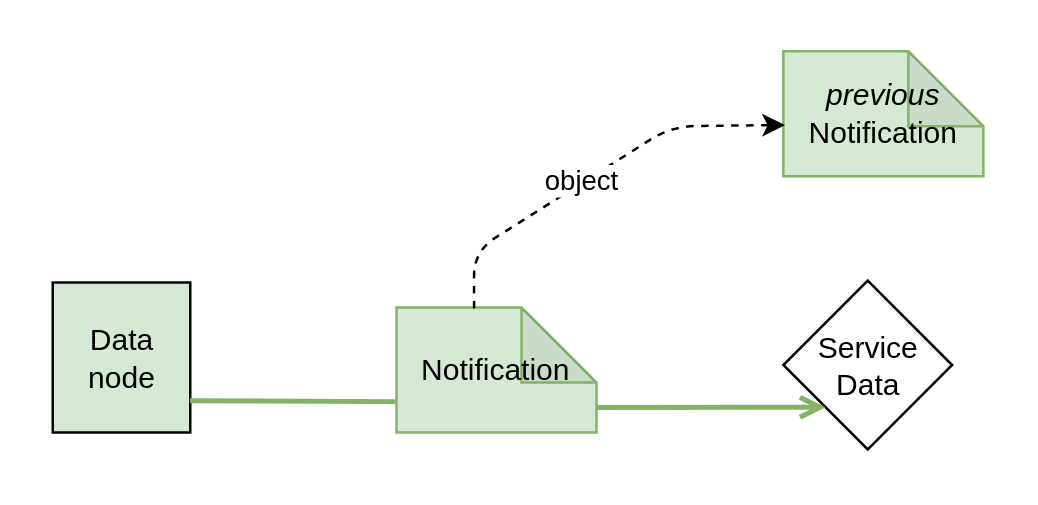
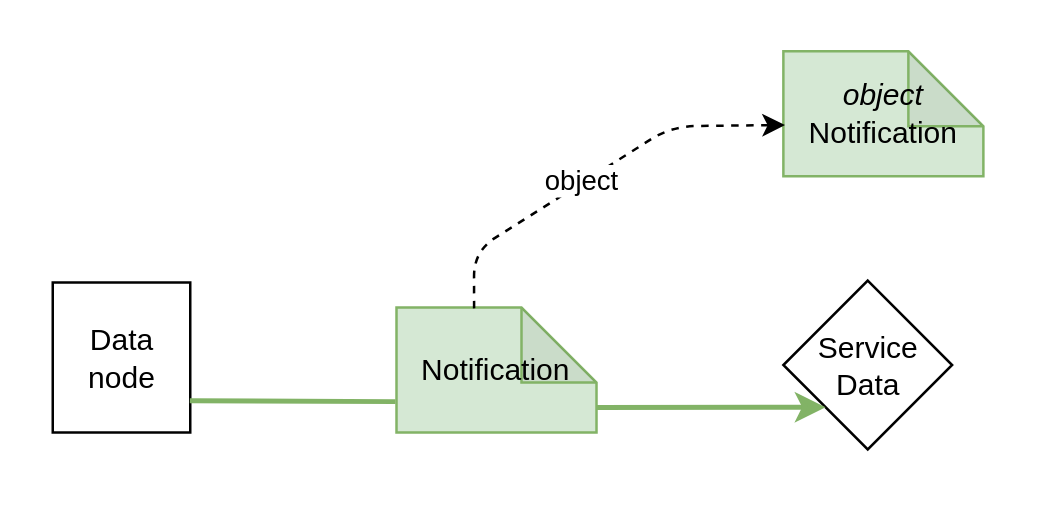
node "previous Notification": label "previous Notification" -> "object Notification"
node "Data node": fillcolor #d5e8d4 -> #ffffff
edge "Notification" -> "Service Data": arrowhead open -> classic
